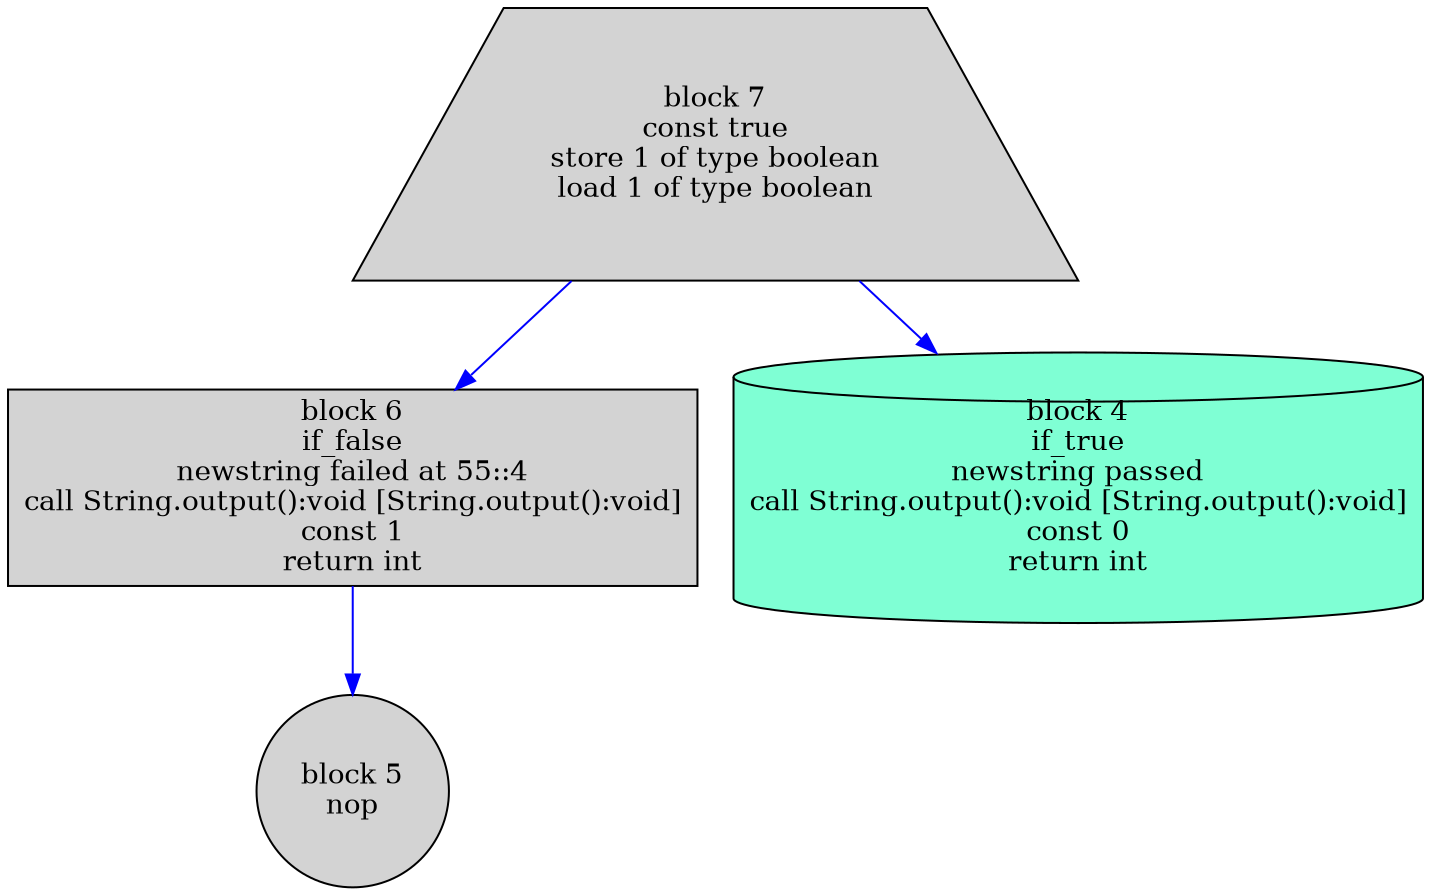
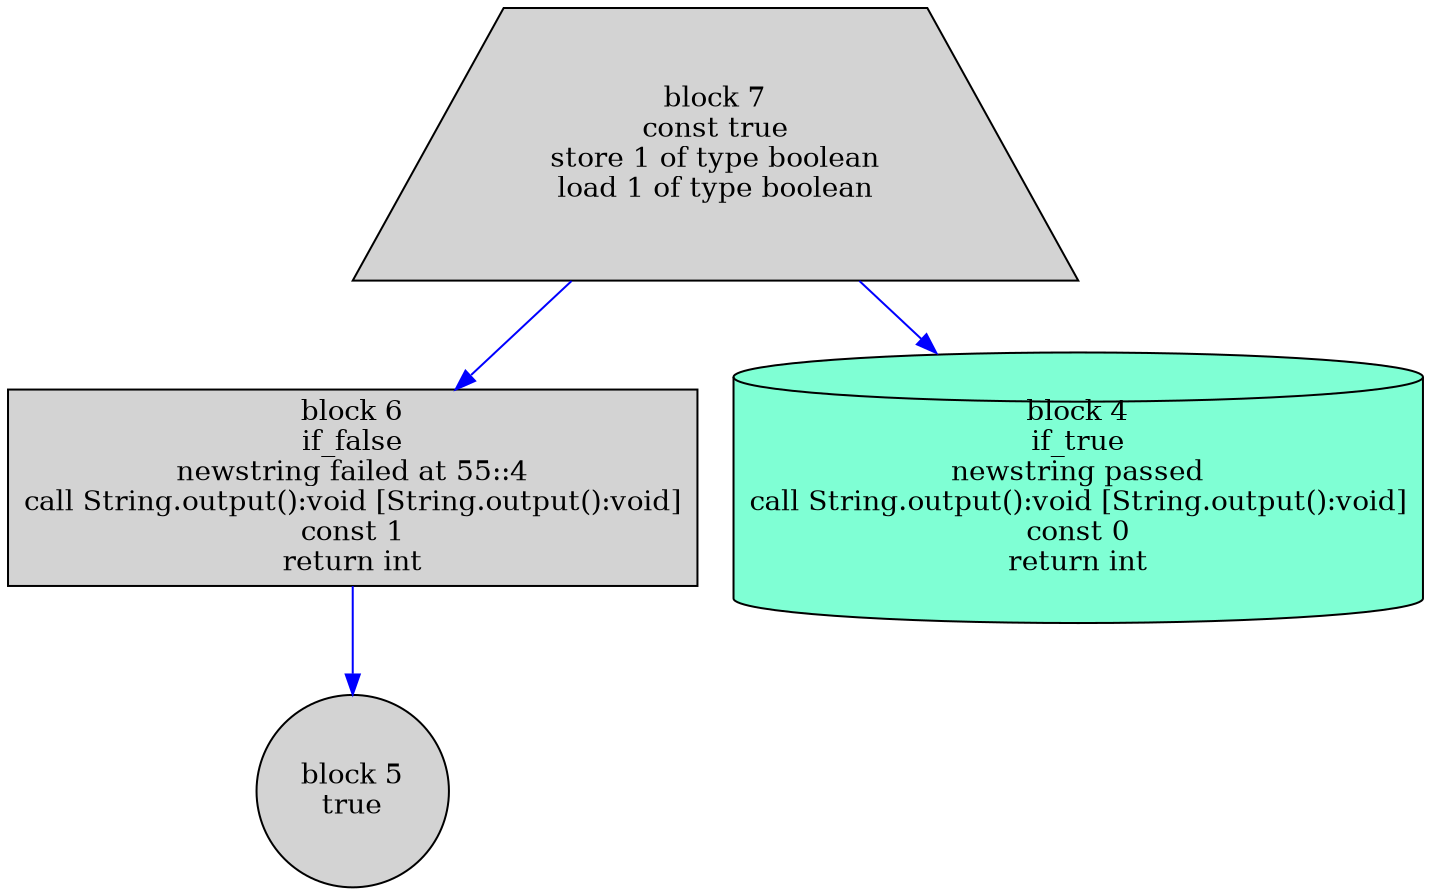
node "block 5 nop": label "block 5 nop" -> "block 5 true"
